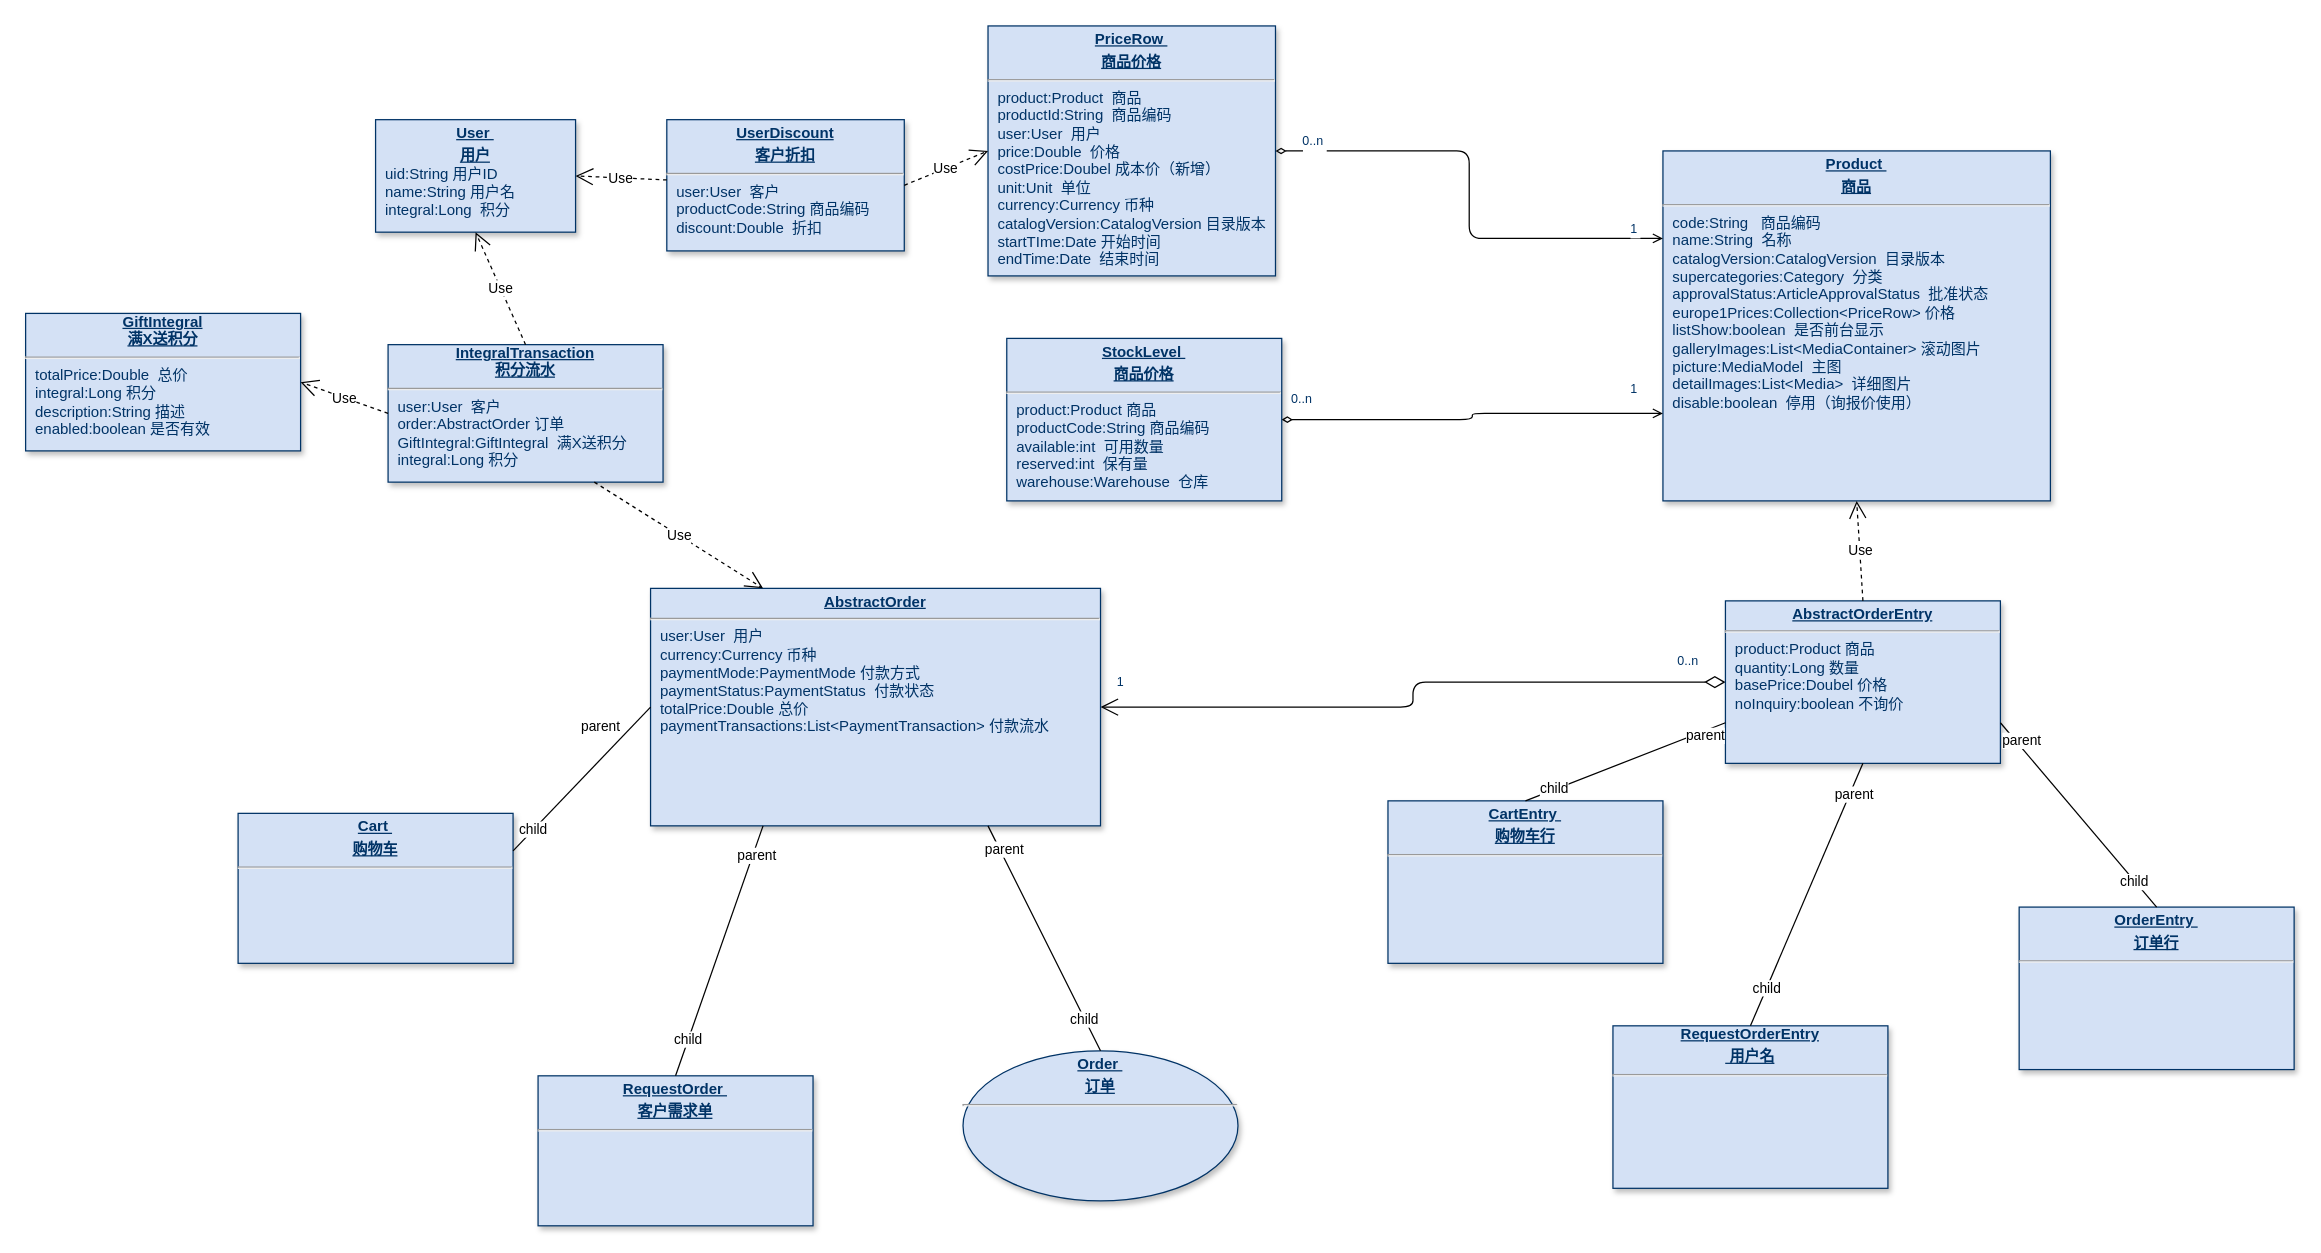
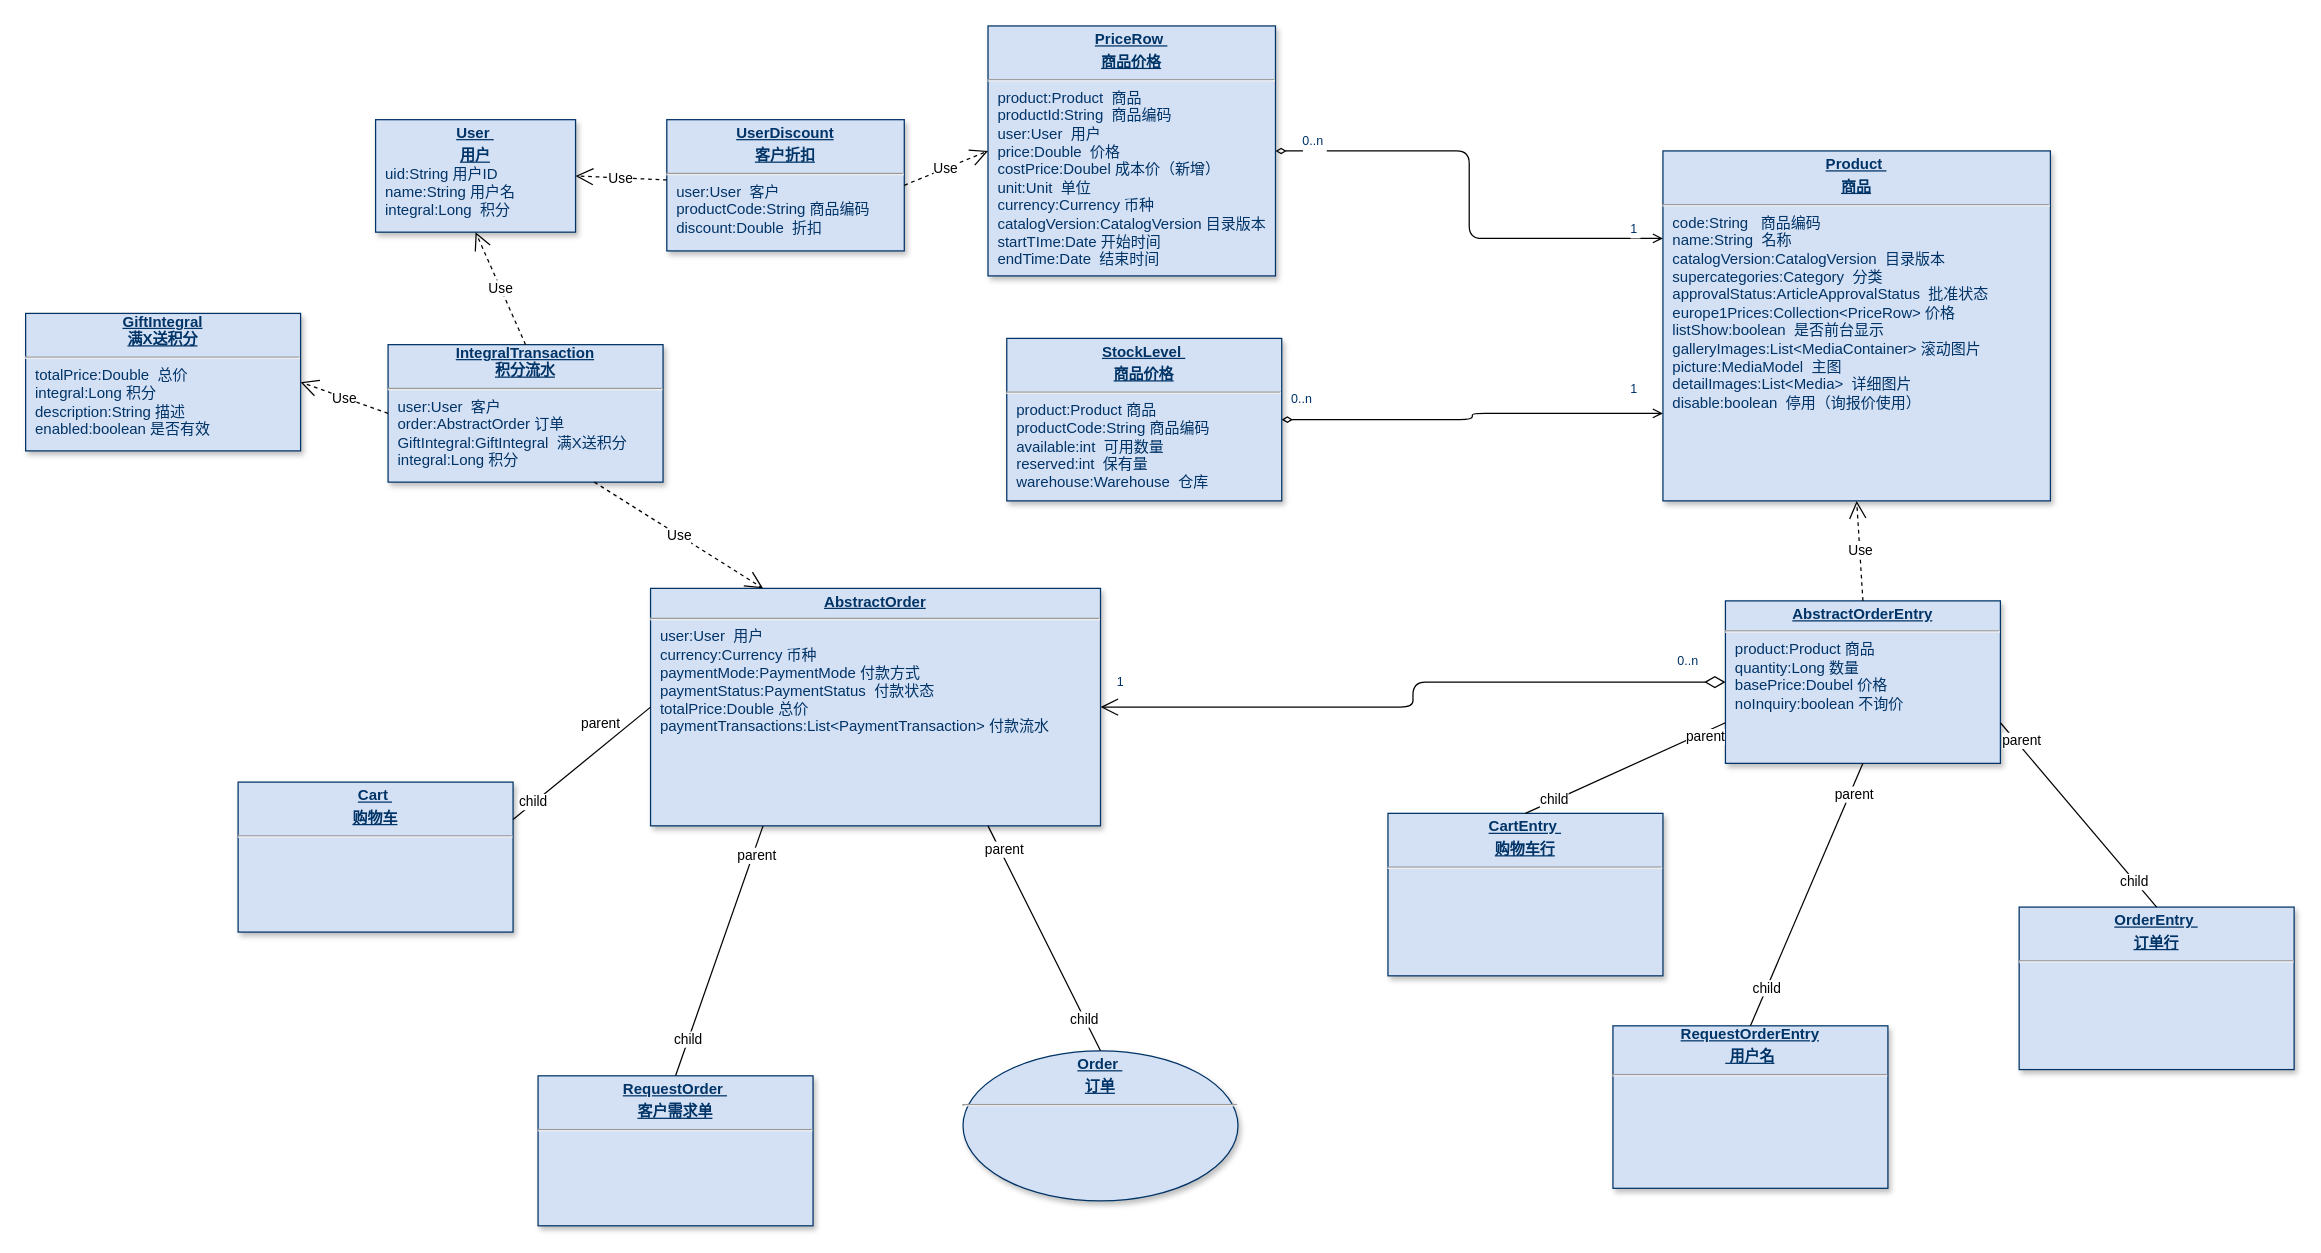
node "CartEntry 购物车行": moved (1526, 882) -> (1526, 894)
node "Cart 购物车": moved (376, 888) -> (376, 857)
